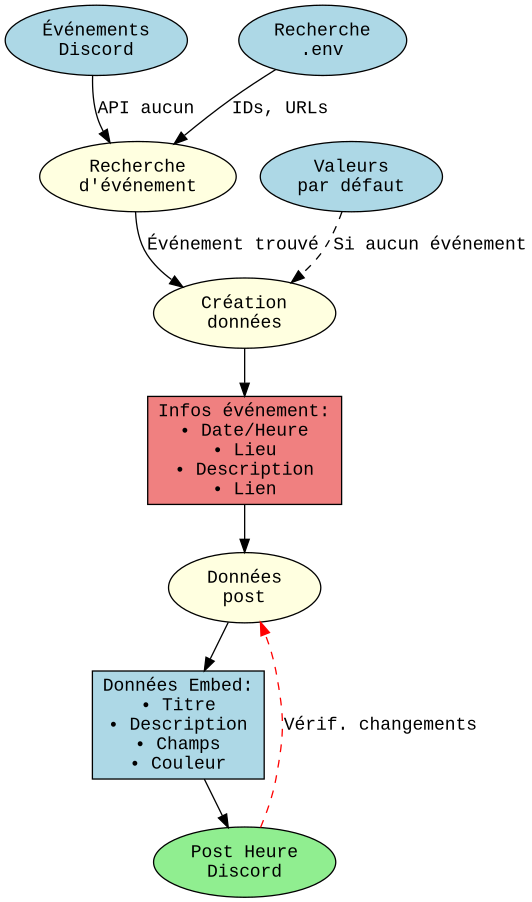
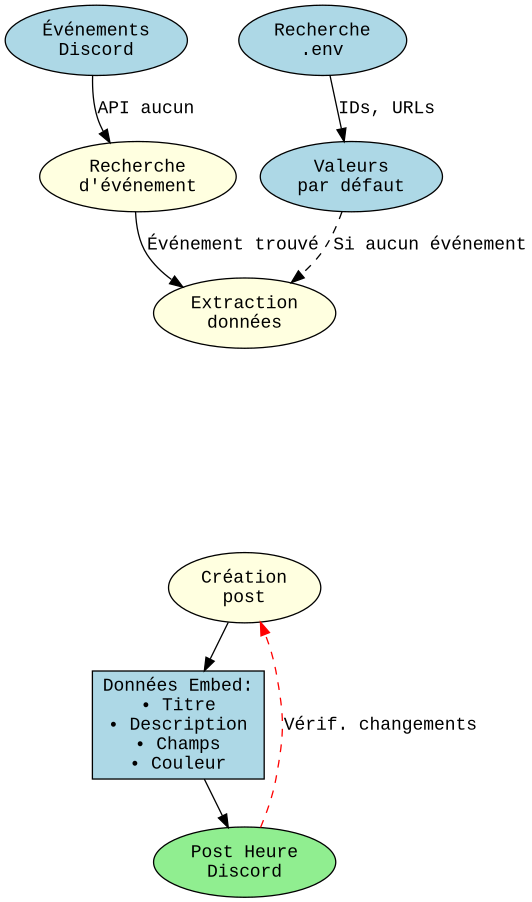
edge "Recherche .env" -> "Recherche d'événement": now "Recherche .env" -> "Valeurs par défaut"
node "Création données": label "Création données" -> "Extraction données"
node "Infos événement: • Date/Heure • Lieu • Description • Lien": removed
node "Données post": label "Données post" -> "Création post"
